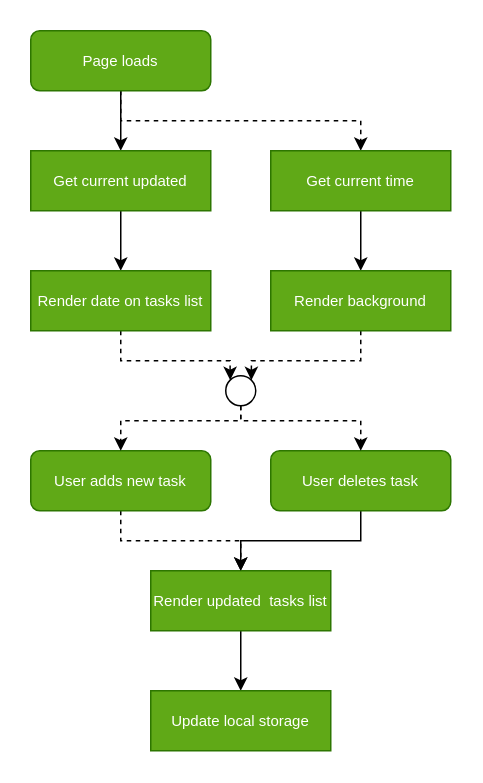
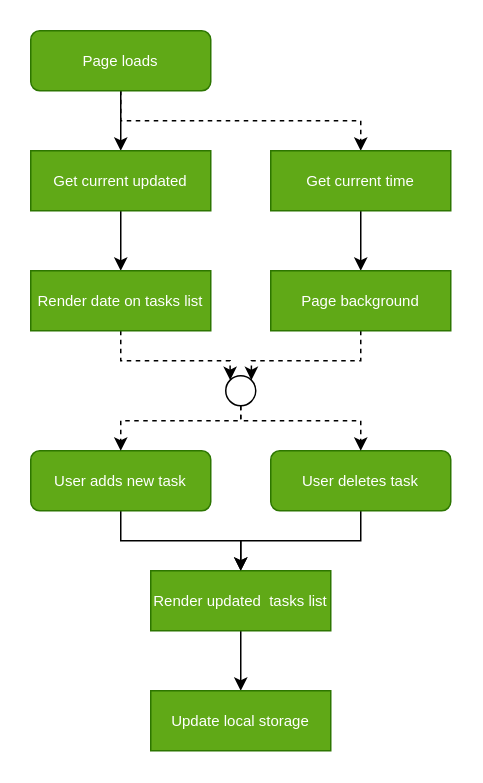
node "Render background": label "Render background" -> "Page background"
edge "User adds new task" -> "Render updated tasks list": style dashed -> solid
